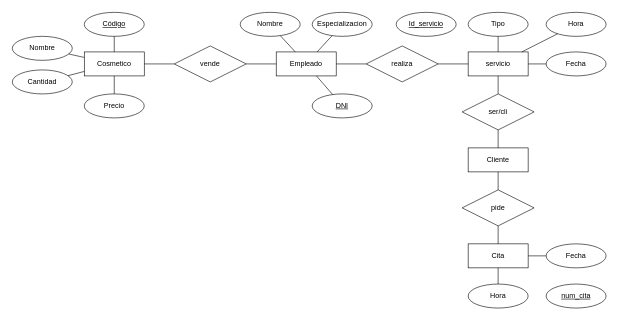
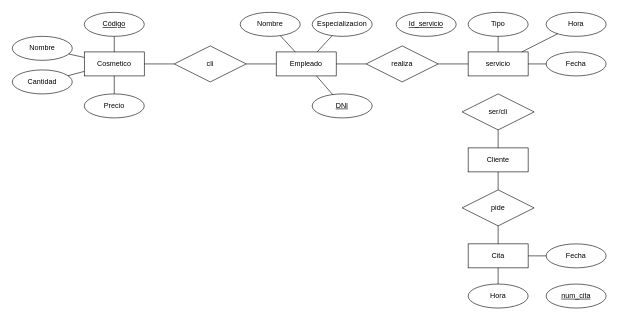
node "vende": label "vende" -> "cli"
edge "servicio" -- "ser/cli": removed
